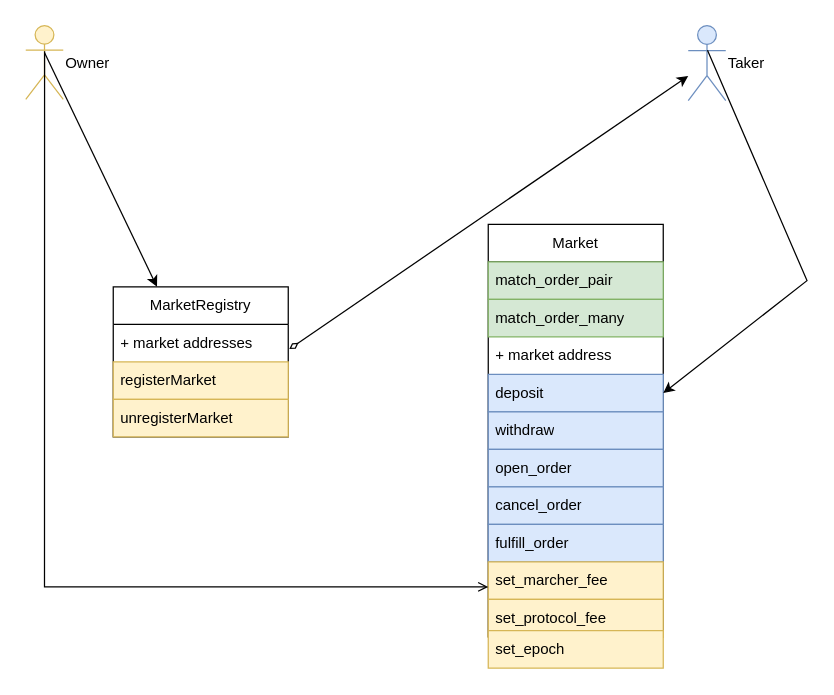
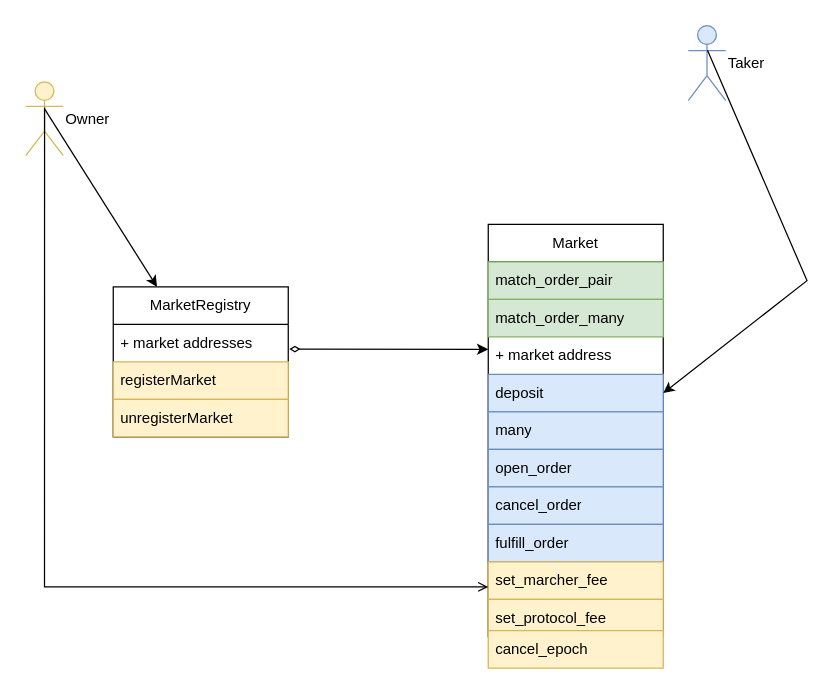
node "Owner": moved (44, 63) -> (44, 119)
edge "Taker" -- "+ market addresses": now "+ market address" -- "+ market addresses"
node "withdraw": label "withdraw" -> "many"
node "set_epoch": label "set_epoch" -> "cancel_epoch"
